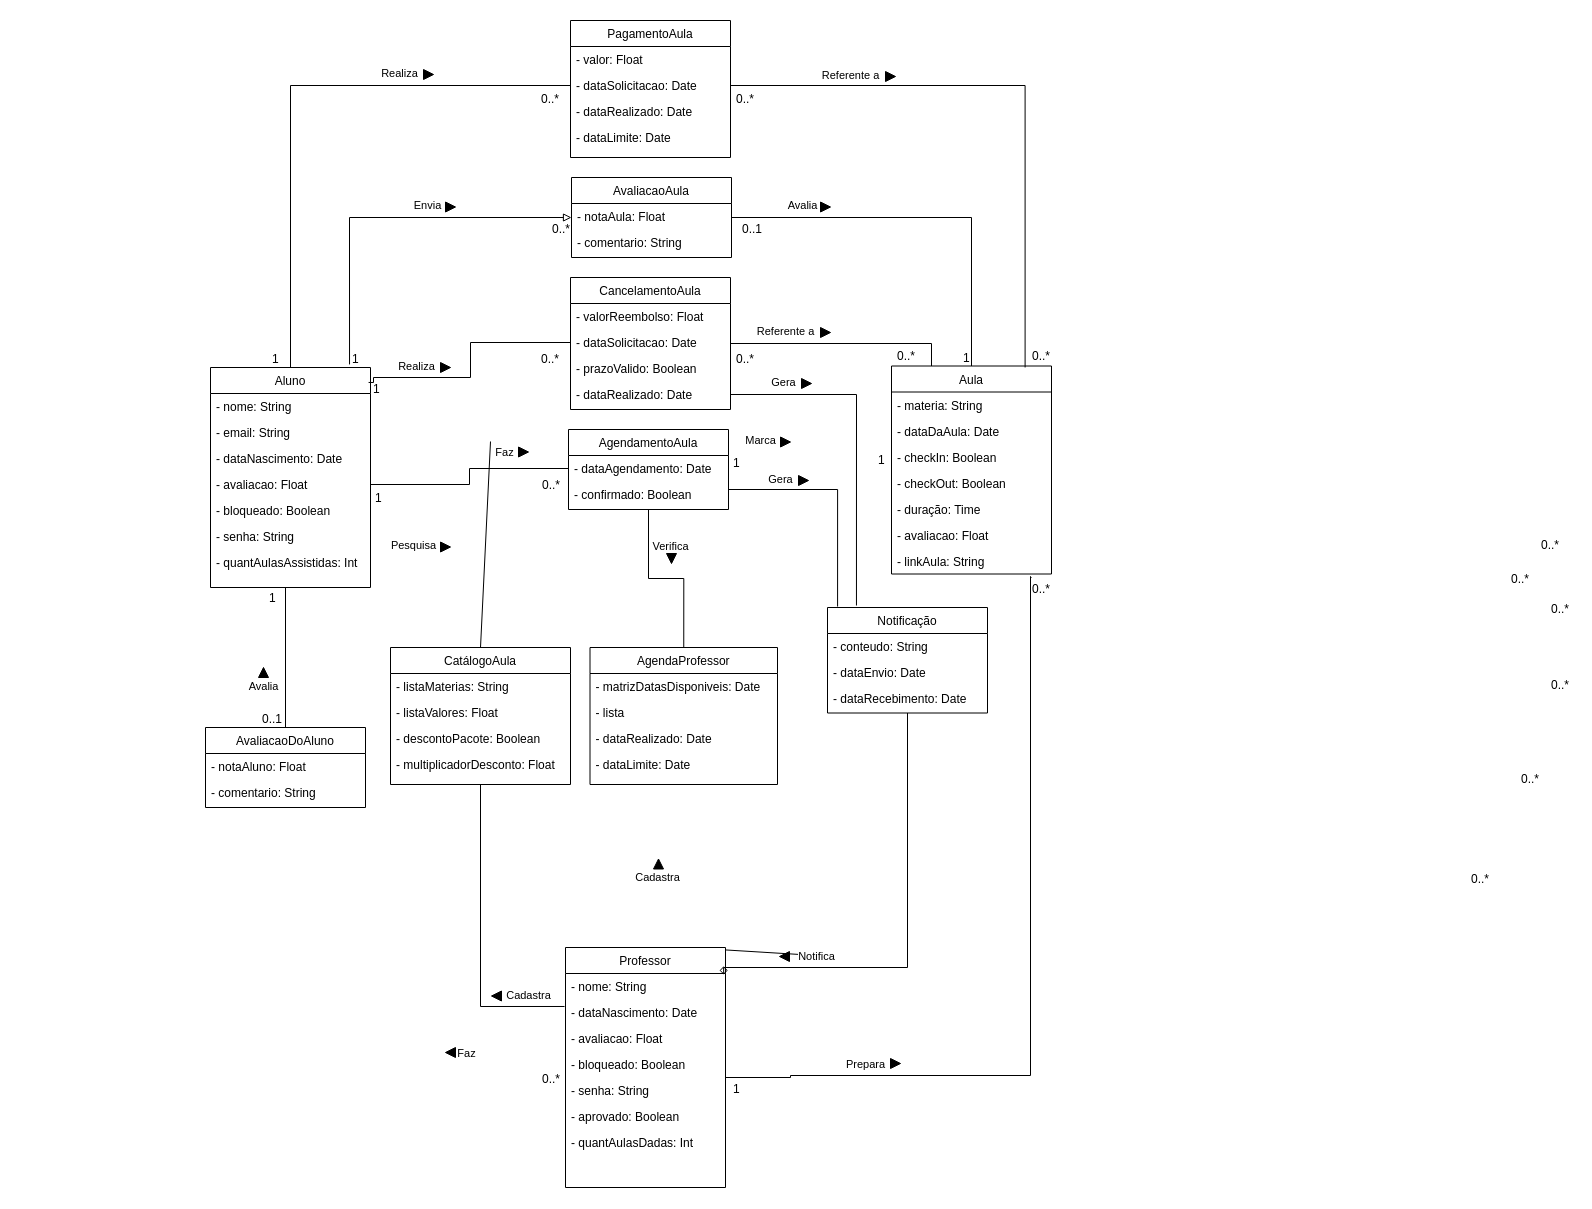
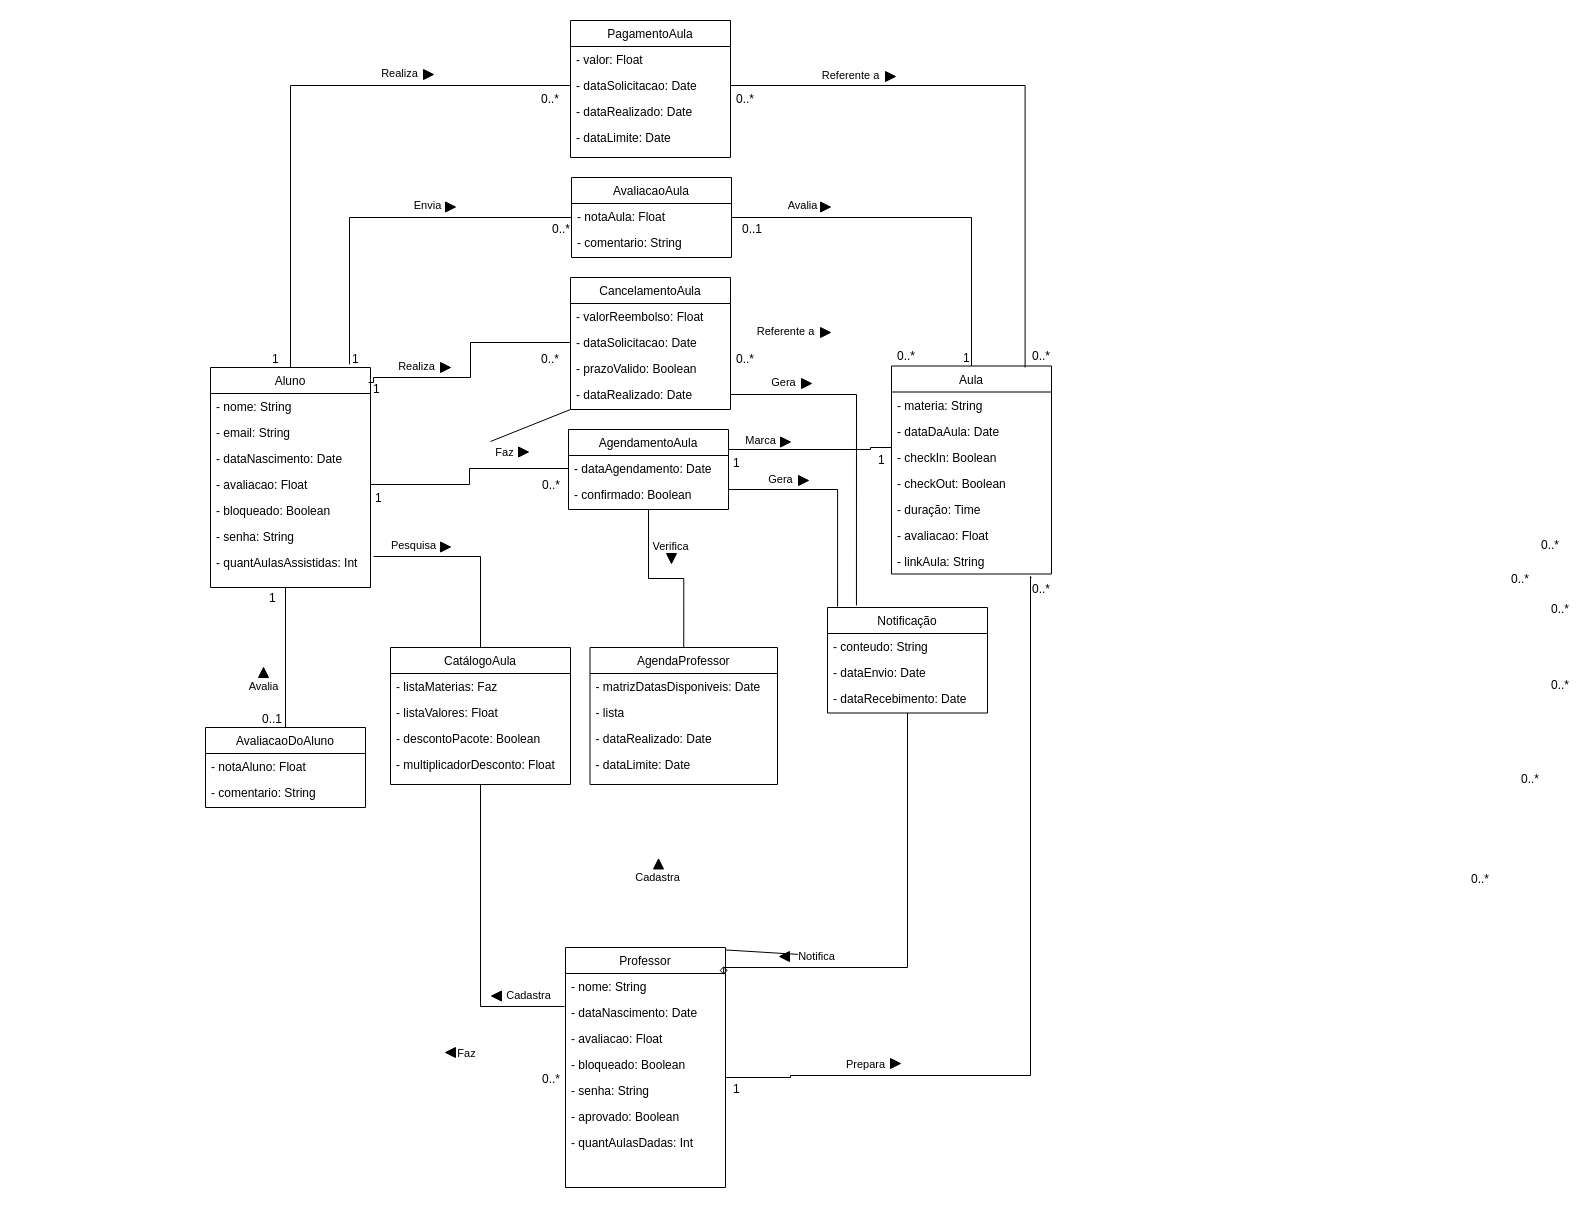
edge "Aluno" -> "AvaliacaoAula": arrowhead block -> none
edge "CancelamentoAula" -- "Aula": now "CancelamentoAula" -- "Marca"
edge "AgendamentoAula" -- "Aula": added
edge "Marca" -- "CatálogoAula": now "- quantAulasAssistidas: Int" -- "CatálogoAula"
node "- listaMaterias: String": label "- listaMaterias: String" -> "- listaMaterias: Faz"
